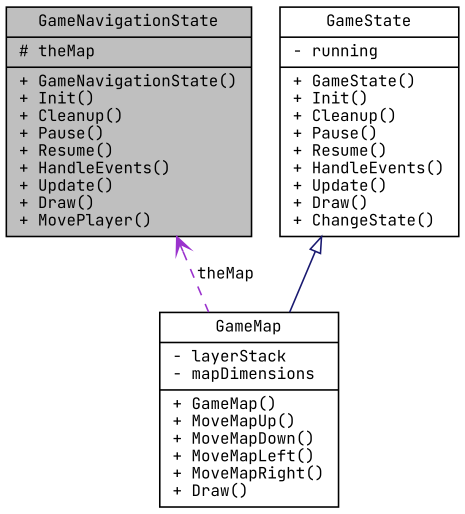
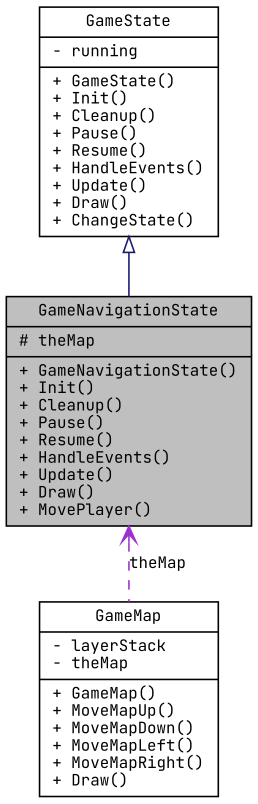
edge "GameMap" -> "GameState": now "GameNavigationState" -> "GameState"
node "GameMap": text "- mapDimensions" -> "- theMap"
